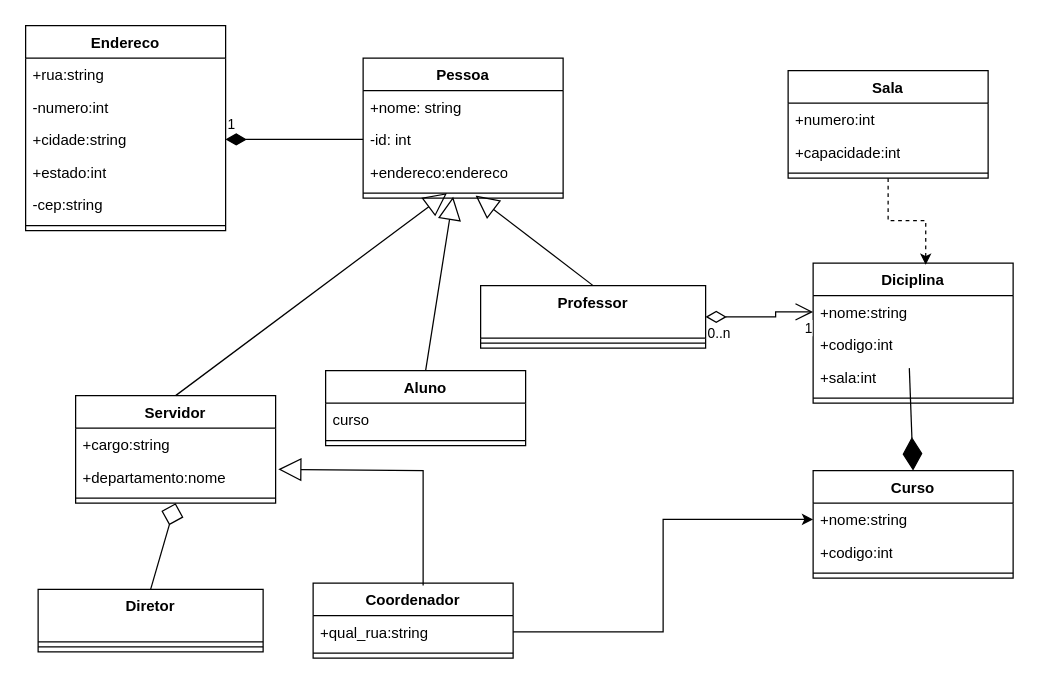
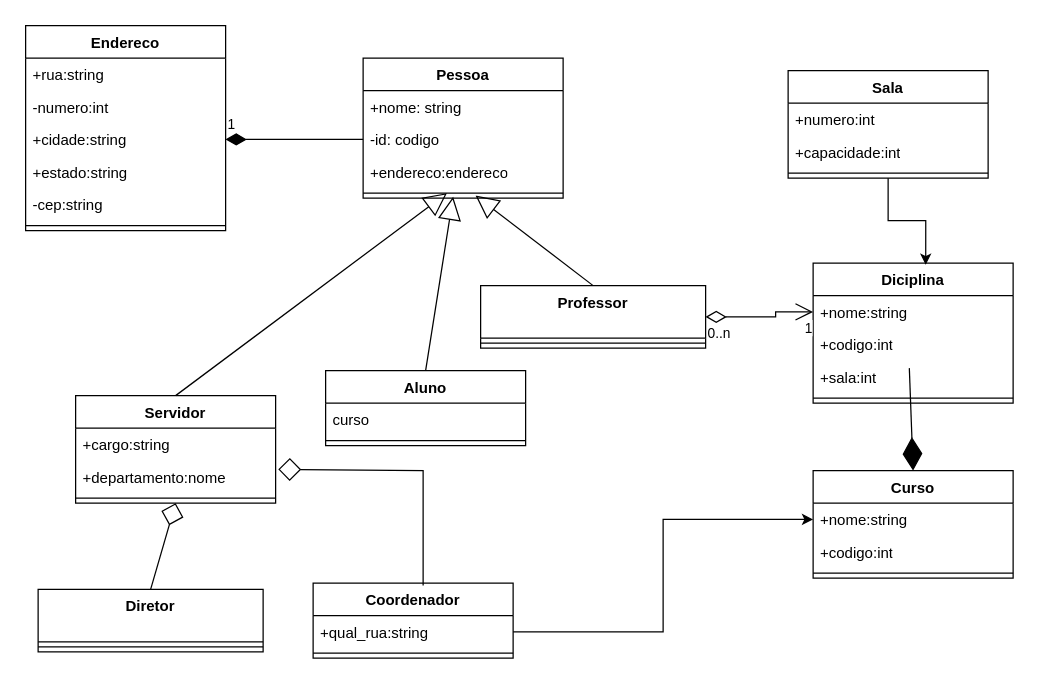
node "-id: int": label "-id: int" -> "-id: codigo"
node "+estado:int": label "+estado:int" -> "+estado:string"
edge "Sala" -> "Diciplina": style dashed -> solid
edge "Coordenador" -> "+departamento:nome": arrowhead block -> diamond
